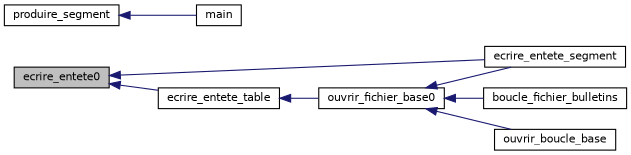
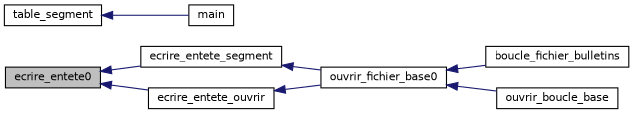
node "produire_segment": label "produire_segment" -> "table_segment"
edge "ecrire_entete_segment" -> "ouvrir_fichier_base0": reversed
node "ecrire_entete_table": label "ecrire_entete_table" -> "ecrire_entete_ouvrir"
